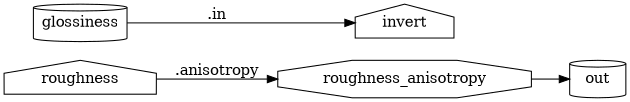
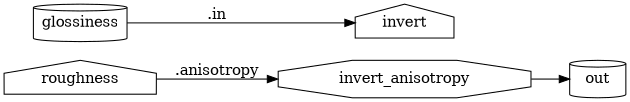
node "roughness_anisotropy": label "roughness_anisotropy" -> "invert_anisotropy"
